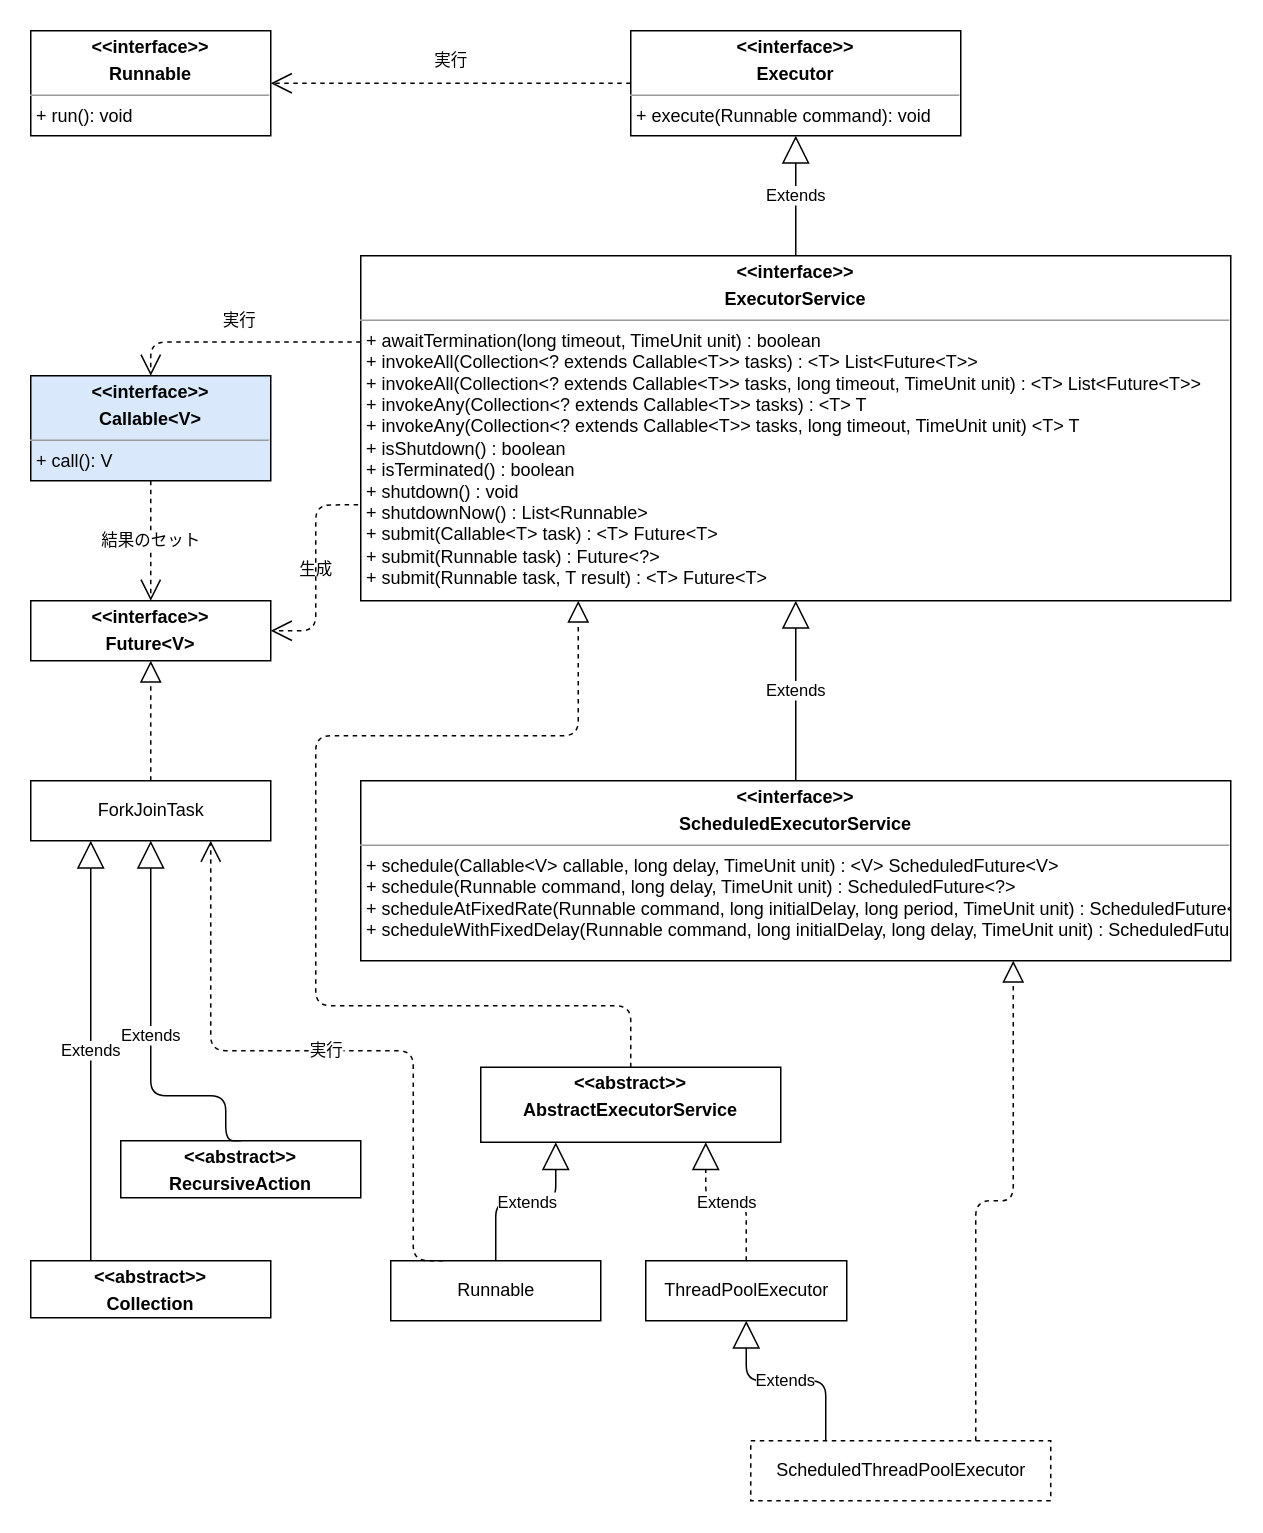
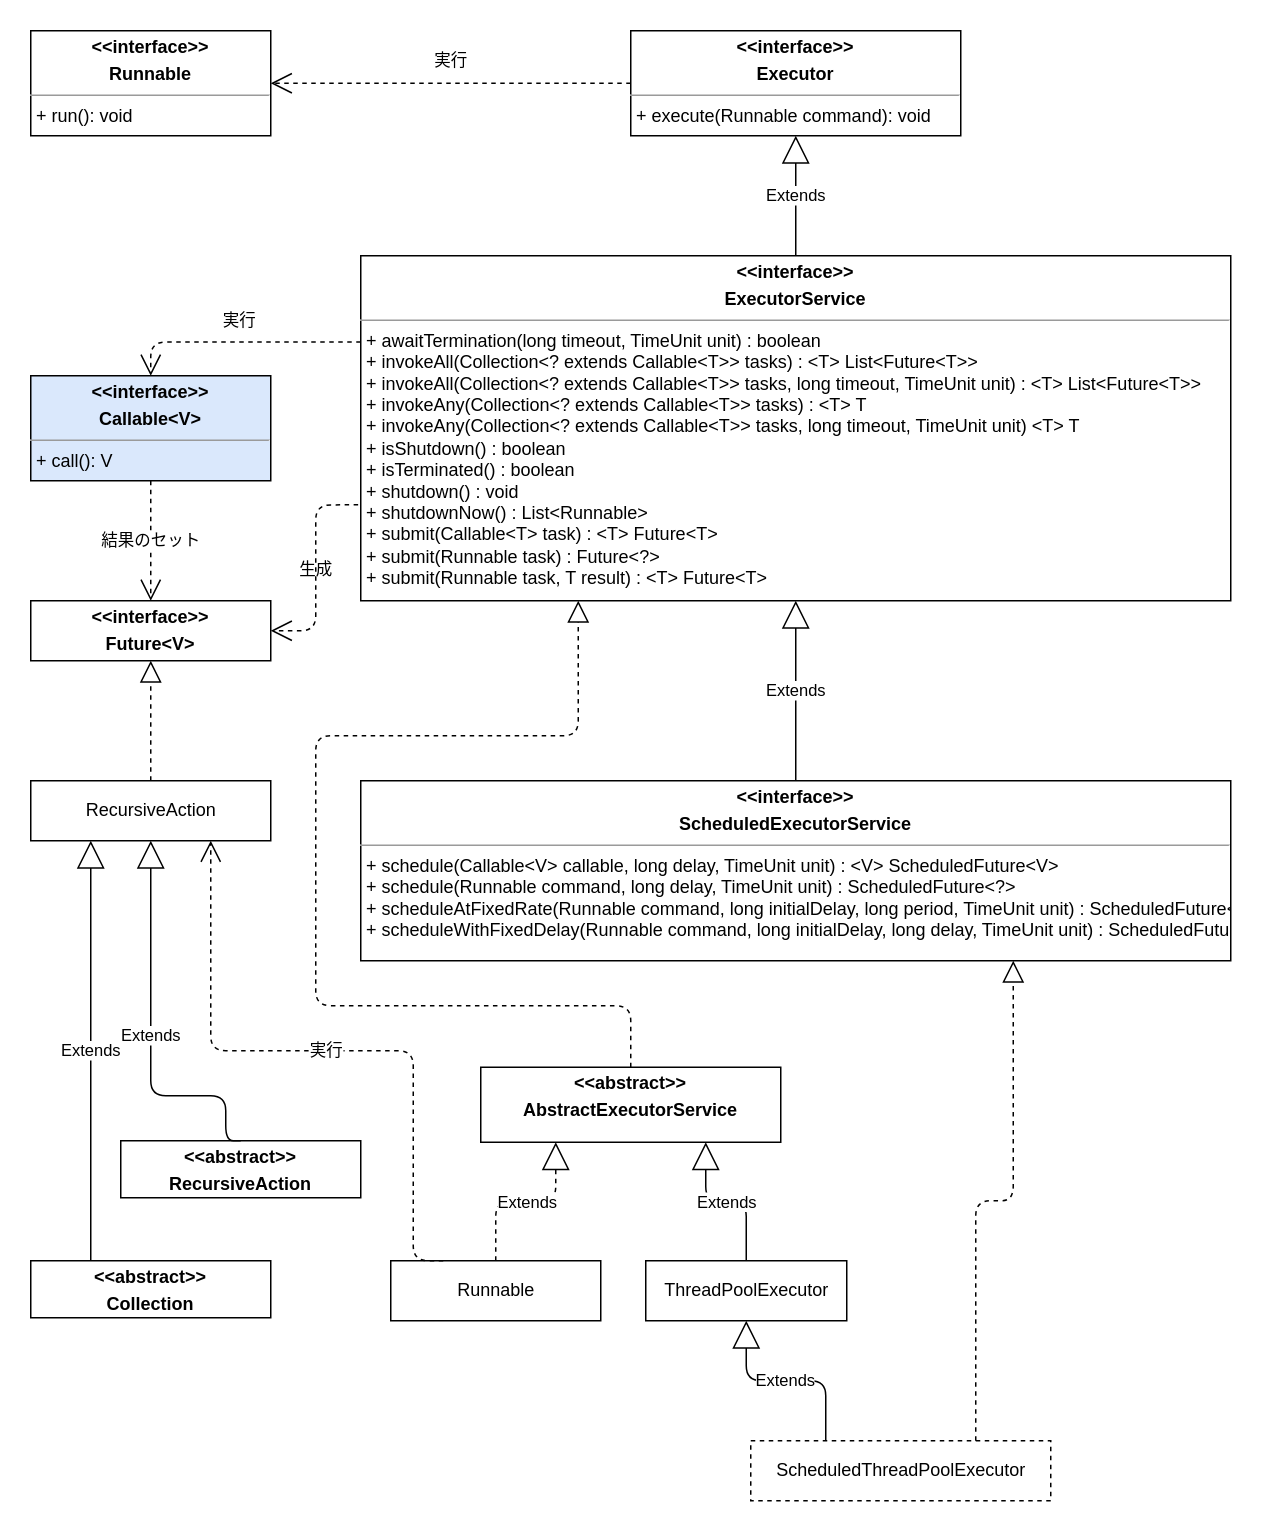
node "ForkJoinTask": label "ForkJoinTask" -> "RecursiveAction"
edge "Runnable" -> "<<abstract>> AbstractExecutorService": style solid -> dashed
edge "ThreadPoolExecutor" -> "<<abstract>> AbstractExecutorService": style dashed -> solid
